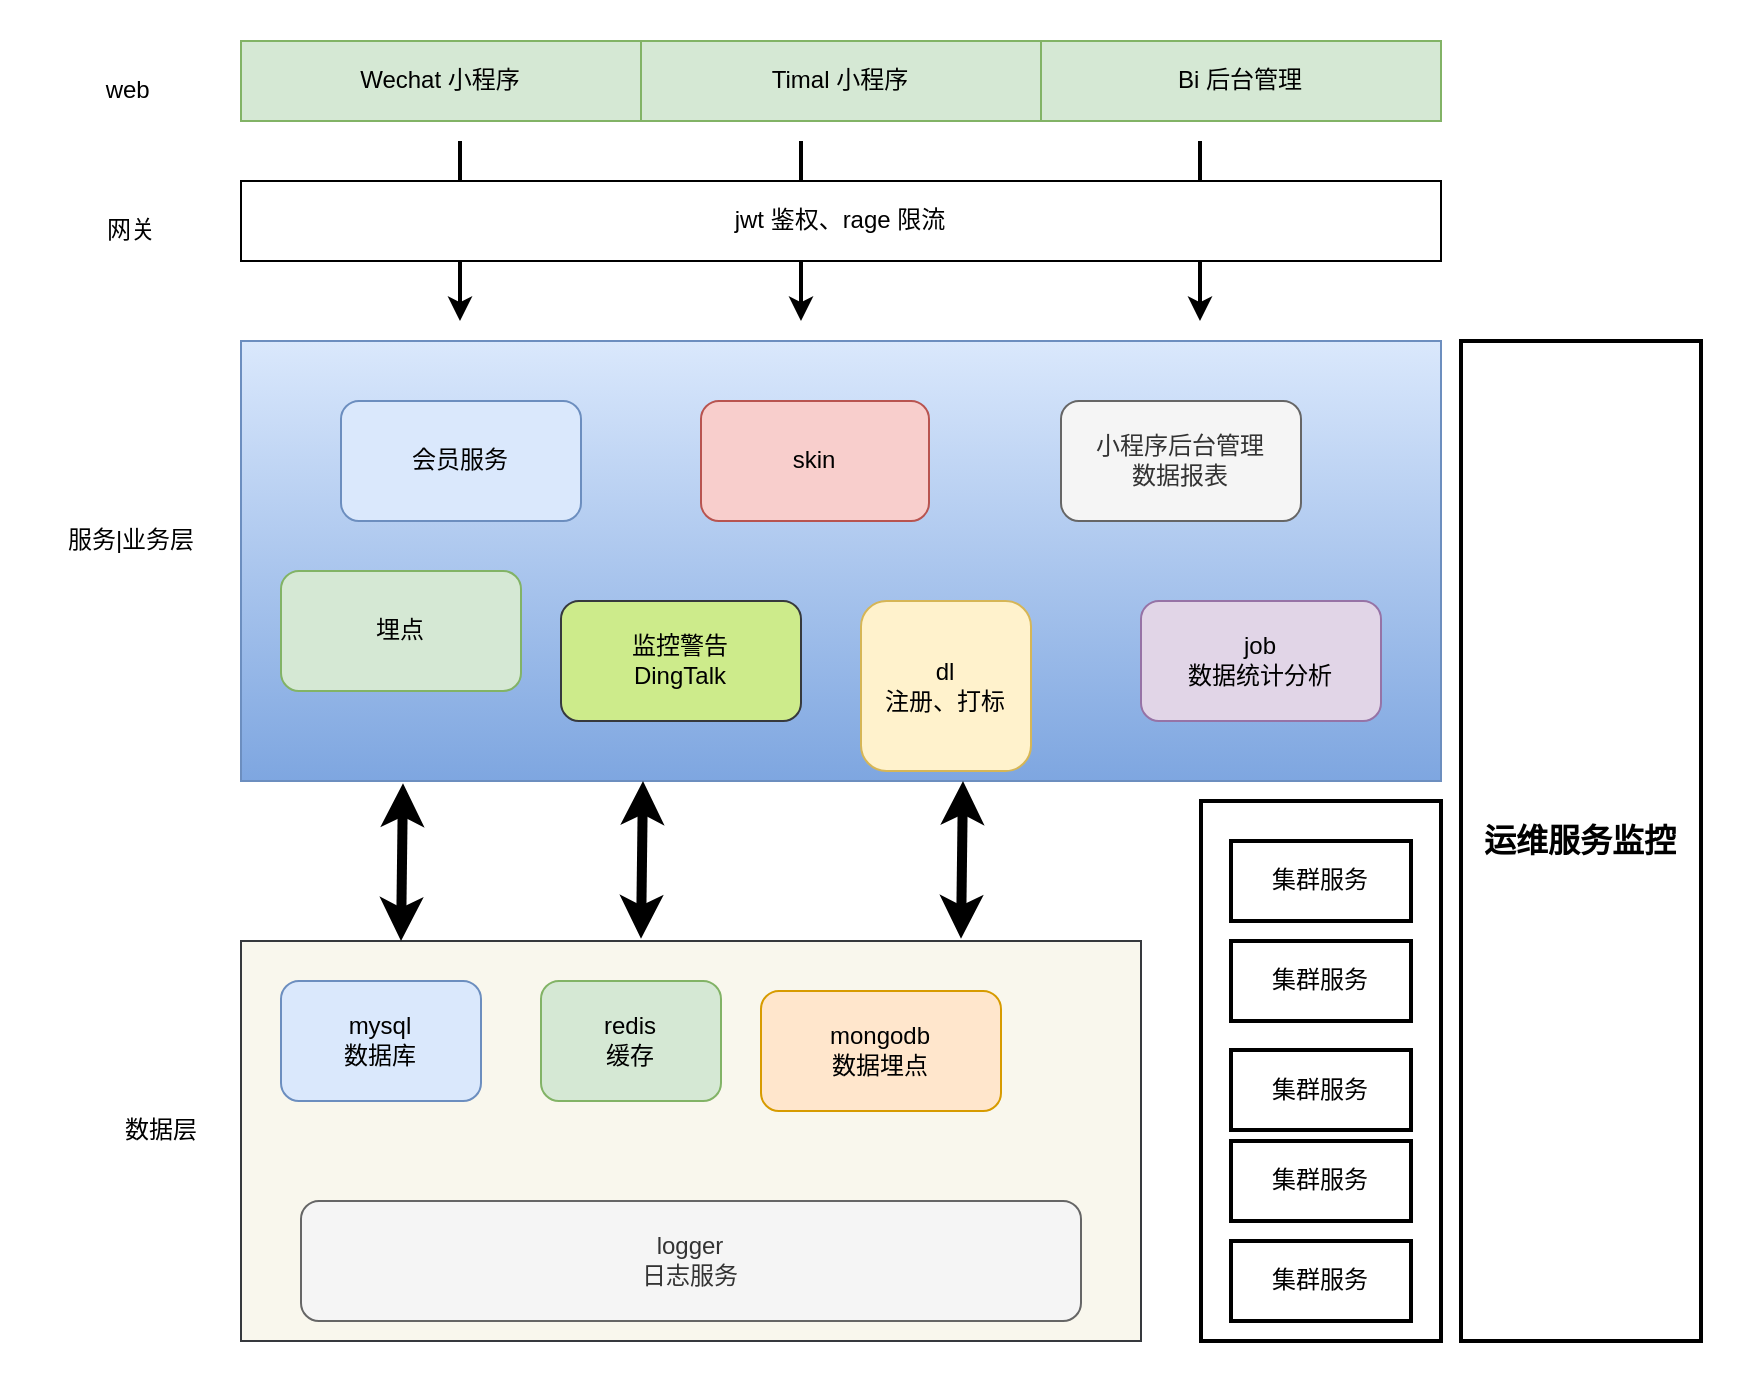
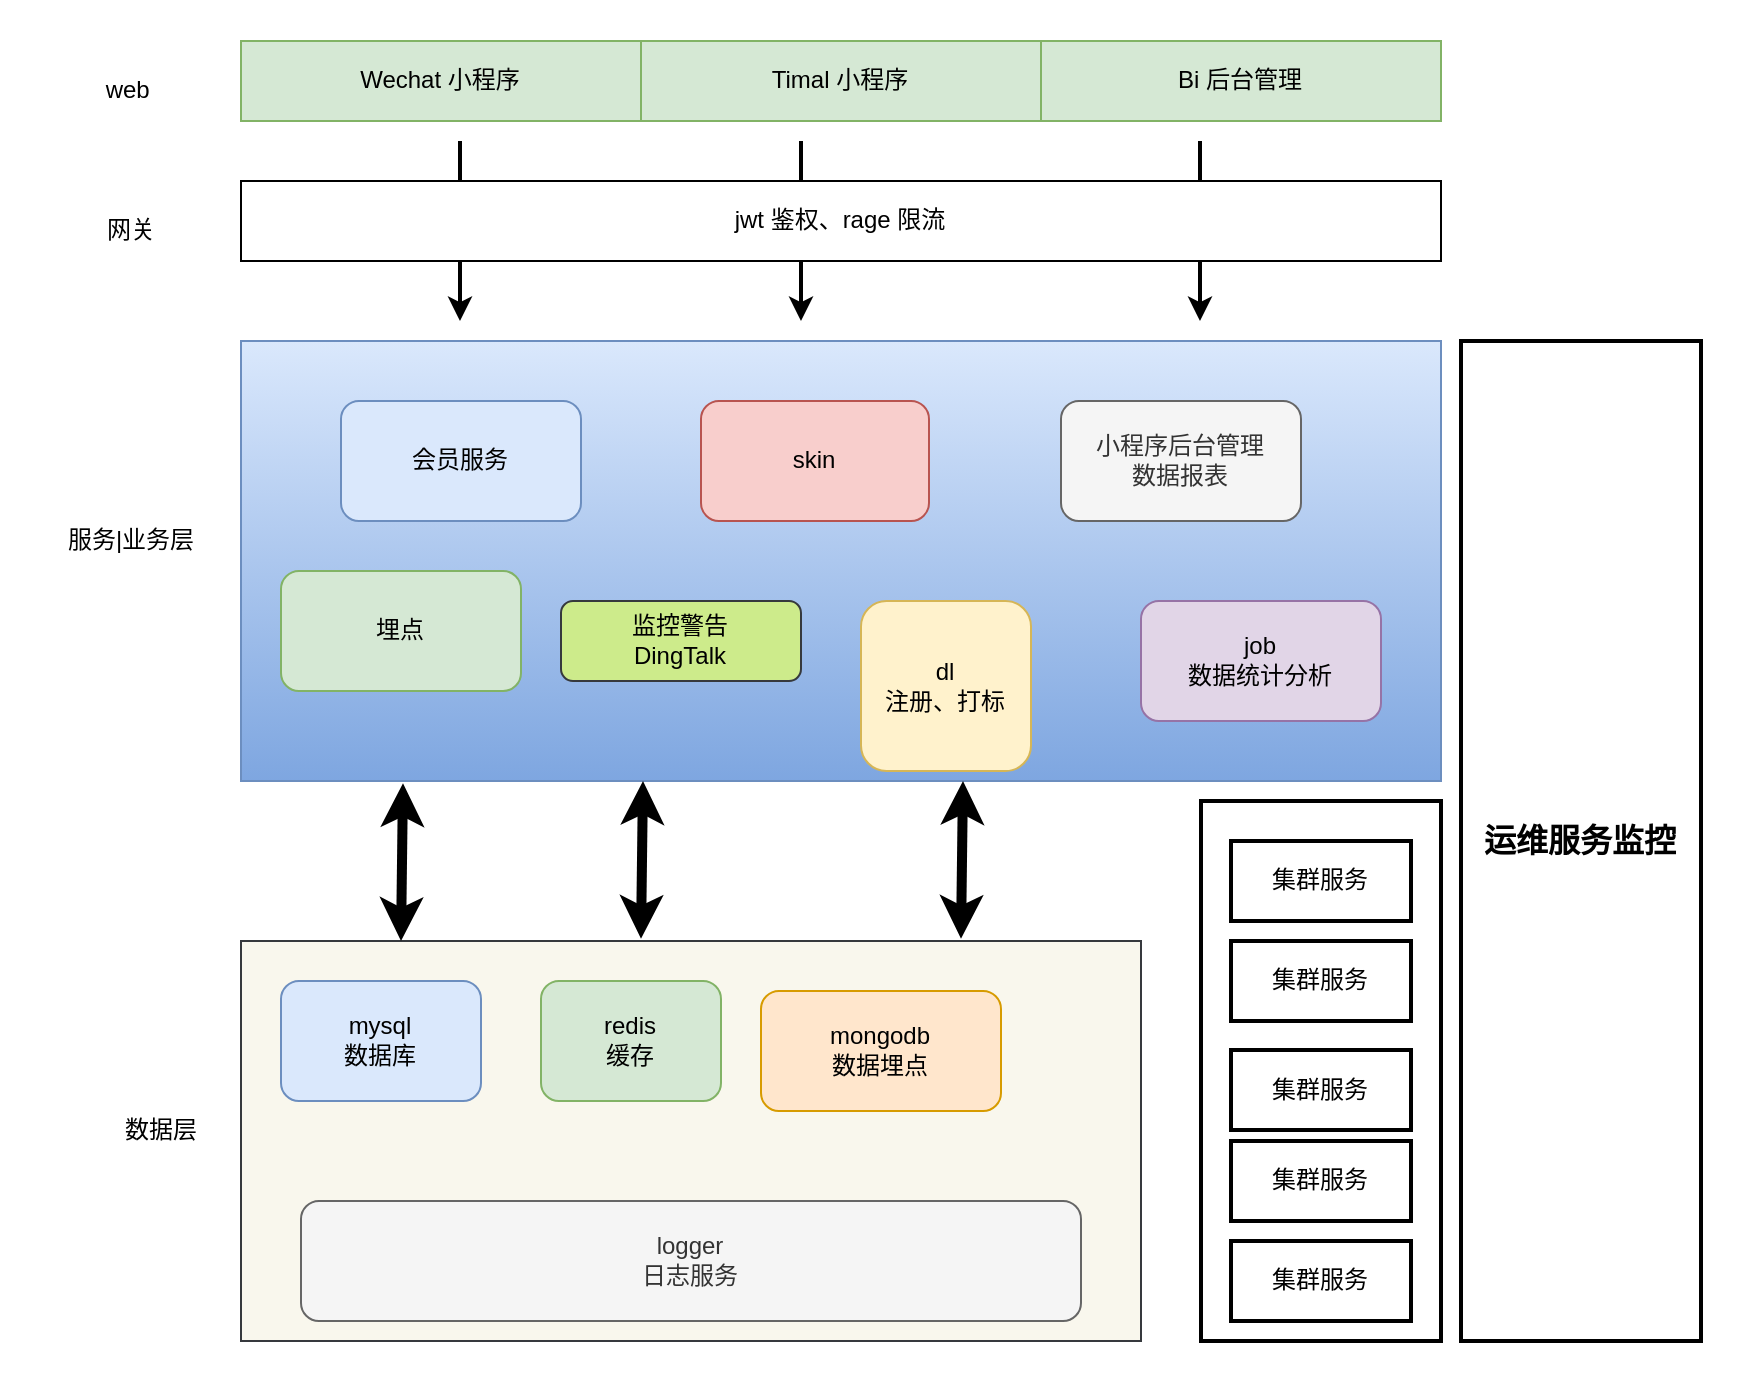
node "监控警告 DingTalk": size 240x120 -> 240x80
